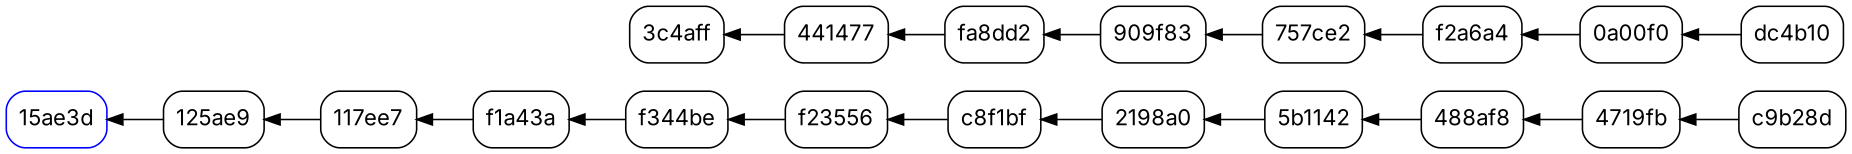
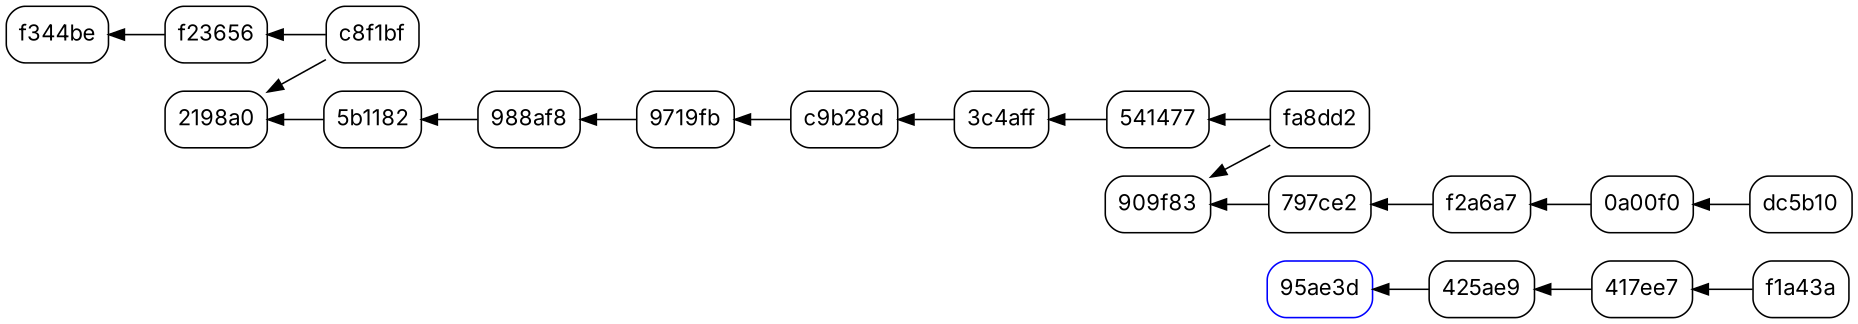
node "441477": label "441477" -> "541477"
edge "909f83" -> "fa8dd2": reversed
node "757ce2": label "757ce2" -> "797ce2"
node "f2a6a4": label "f2a6a4" -> "f2a6a7"
node "dc4b10": label "dc4b10" -> "dc5b10"
node "15ae3d": label "15ae3d" -> "95ae3d"
node "125ae9": label "125ae9" -> "425ae9"
node "117ee7": label "117ee7" -> "417ee7"
edge "f344be" -> "f1a43a": removed
node "f23556": label "f23556" -> "f23656"
edge "3c4aff" -> "c9b28d": added
edge "2198a0" -> "c8f1bf": reversed
node "5b1142": label "5b1142" -> "5b1182"
node "488af8": label "488af8" -> "988af8"
node "4719fb": label "4719fb" -> "9719fb"
